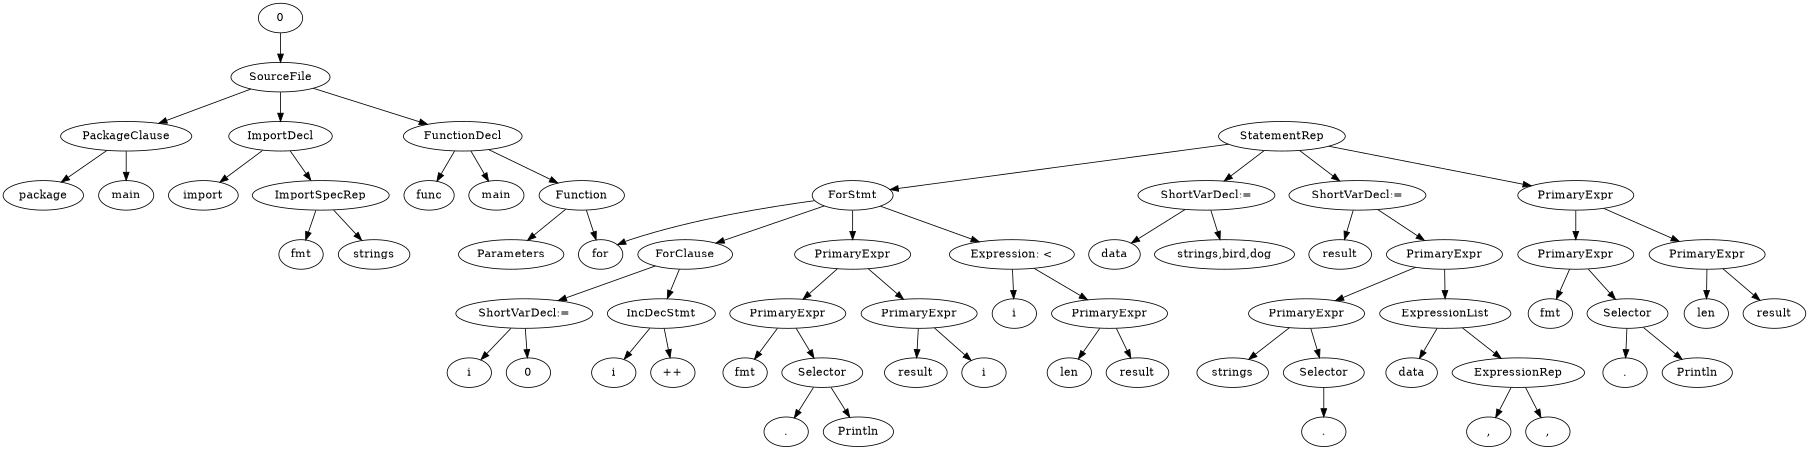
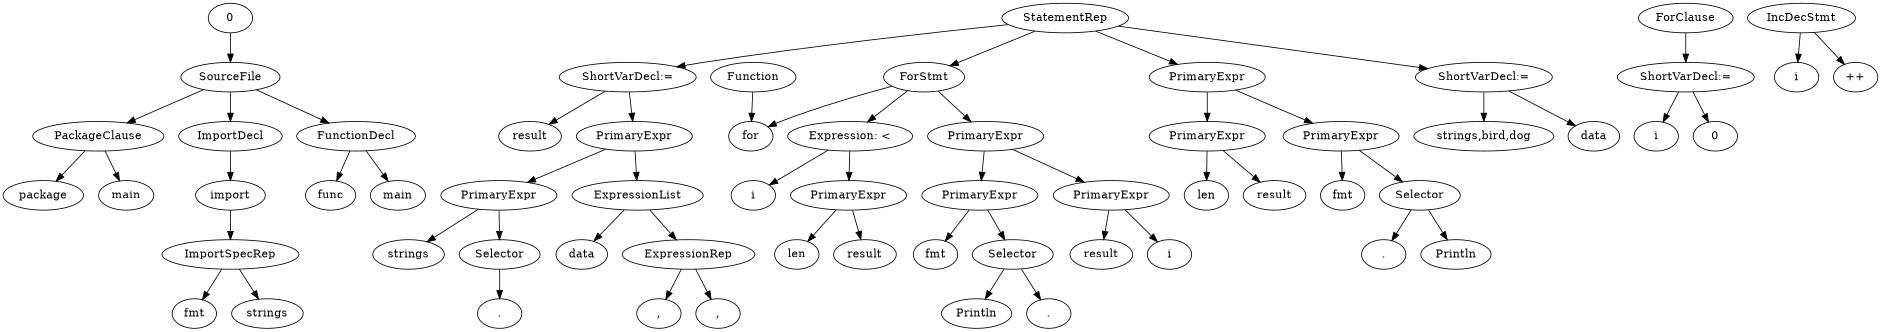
edge "ImportDecl" -> "ImportSpecRep": now "import" -> "ImportSpecRep"
edge "FunctionDecl" -> "Function": removed
edge "ForStmt" -> "ForClause": removed
node "Parameters": removed
edge "ForClause" -> "IncDecStmt": removed
